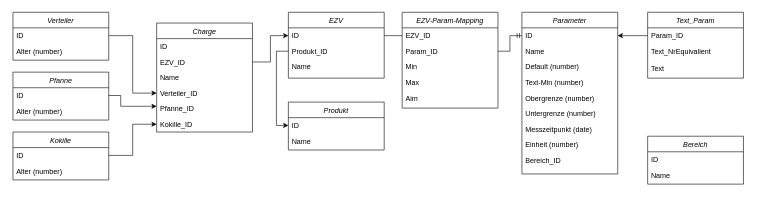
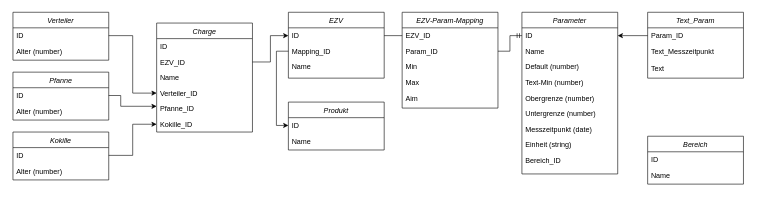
node "Produkt_ID": label "Produkt_ID" -> "Mapping_ID"
node "Text_NrEquivalient": label "Text_NrEquivalient" -> "Text_Messzeitpunkt"
node "Einheit (number)": label "Einheit (number)" -> "Einheit (string)"
